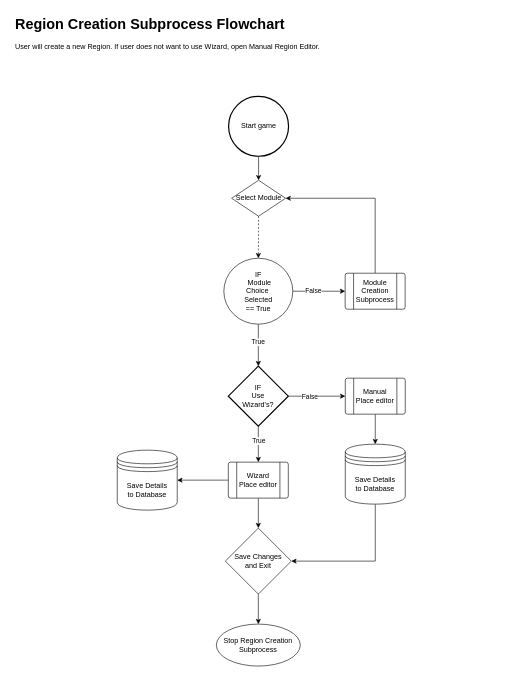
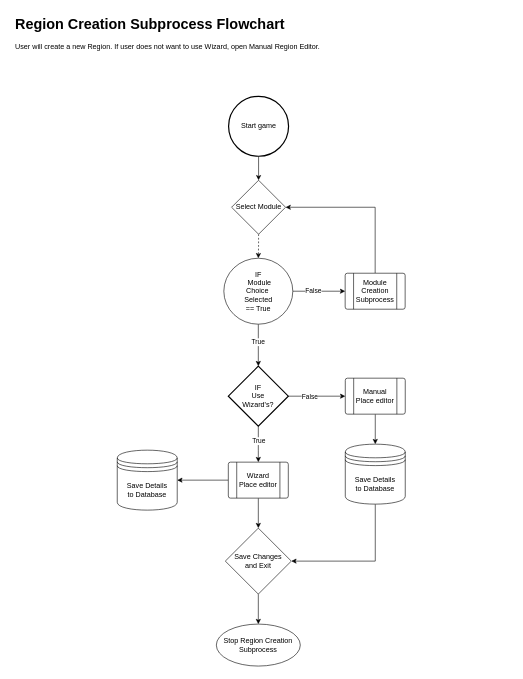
node "Select Module": size 54x36 -> 54x54
